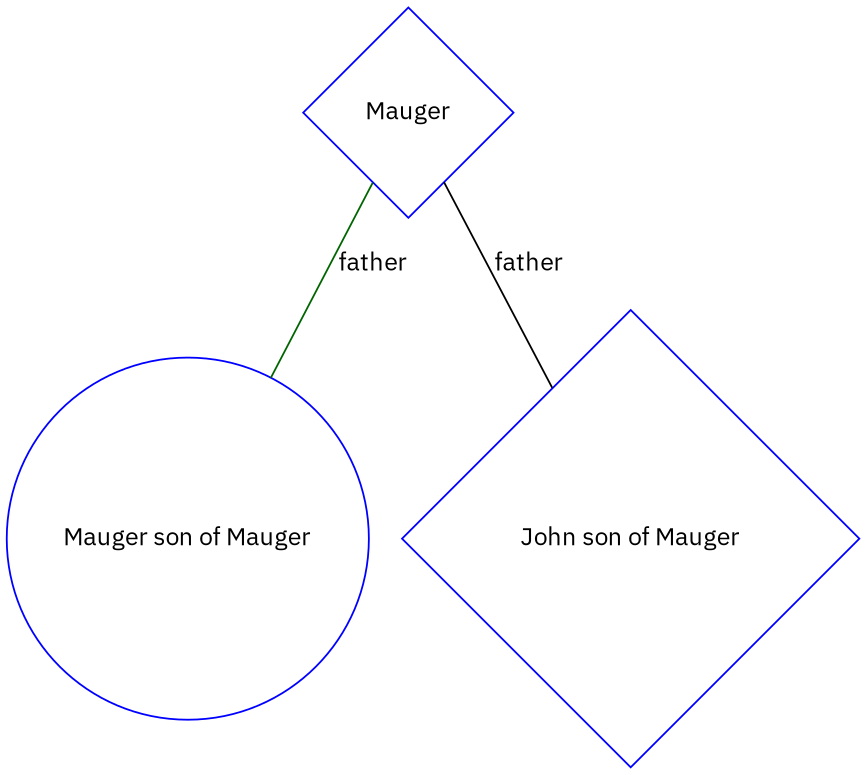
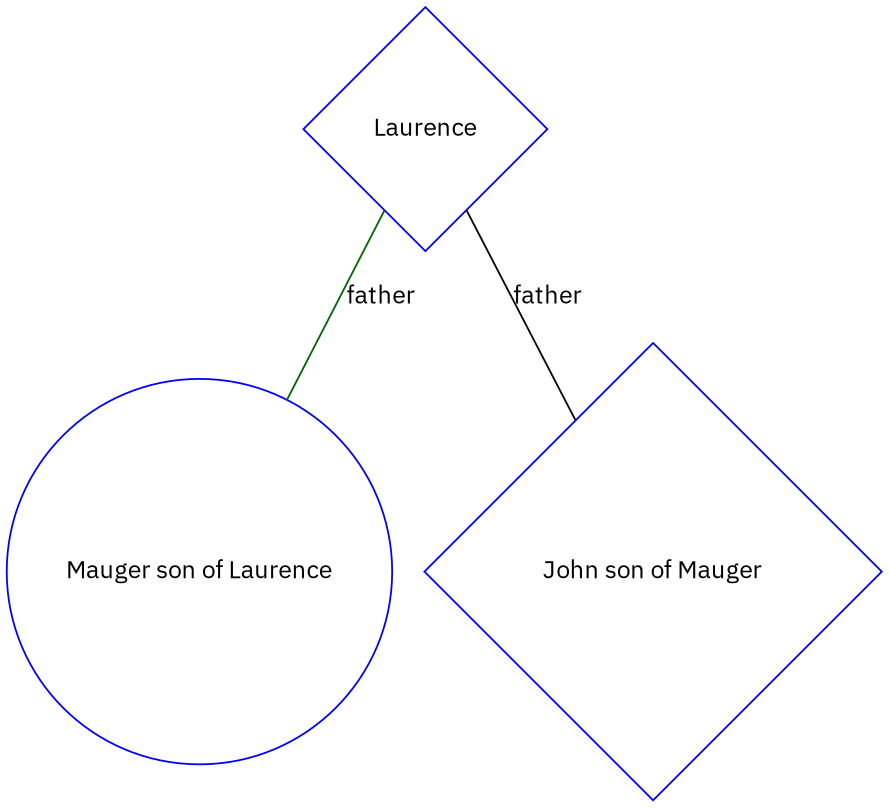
node "Mauger": label "Mauger" -> "Laurence"
node "Mauger son of Mauger": label "Mauger son of Mauger" -> "Mauger son of Laurence"
